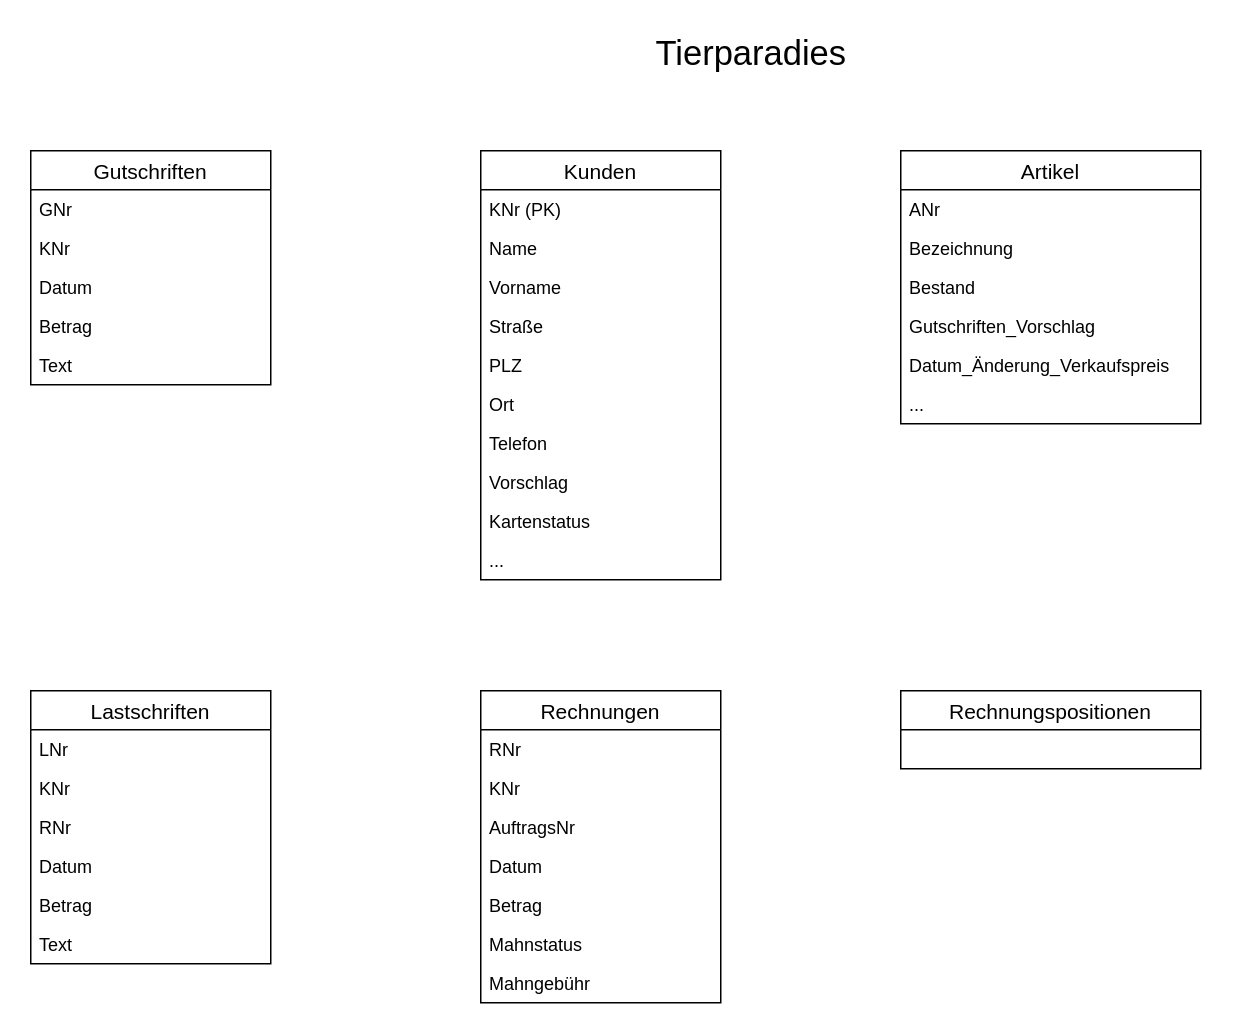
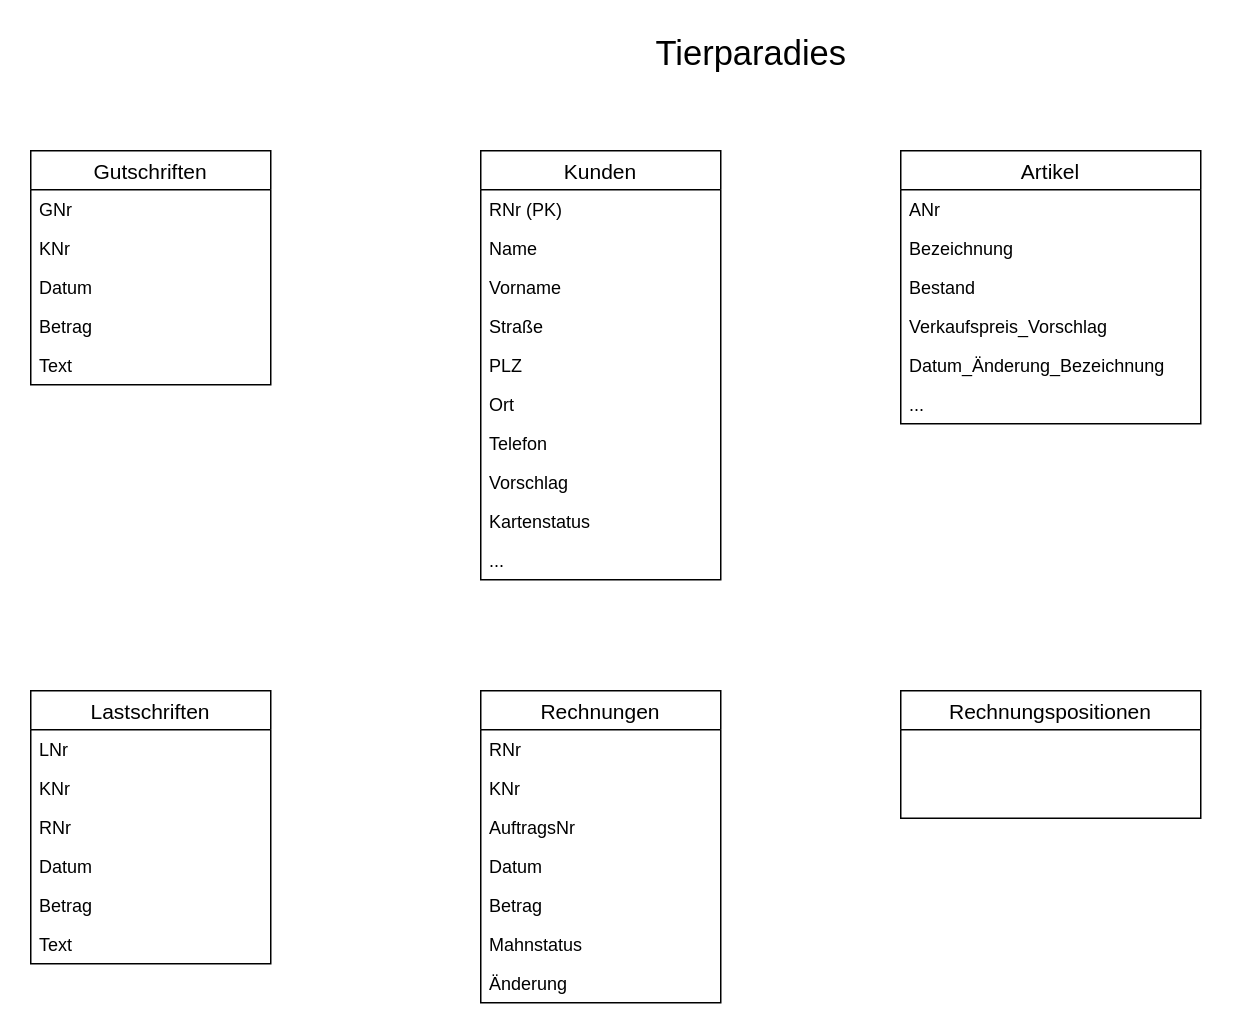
node "KNr (PK)": label "KNr (PK)" -> "RNr (PK)"
node "Gutschriften_Vorschlag": label "Gutschriften_Vorschlag" -> "Verkaufspreis_Vorschlag"
node "Datum_Änderung_Verkaufspreis": label "Datum_Änderung_Verkaufspreis" -> "Datum_Änderung_Bezeichnung"
node "Rechnungspositionen": size 300x78 -> 300x128
node "Mahngebühr": label "Mahngebühr" -> "Änderung"
